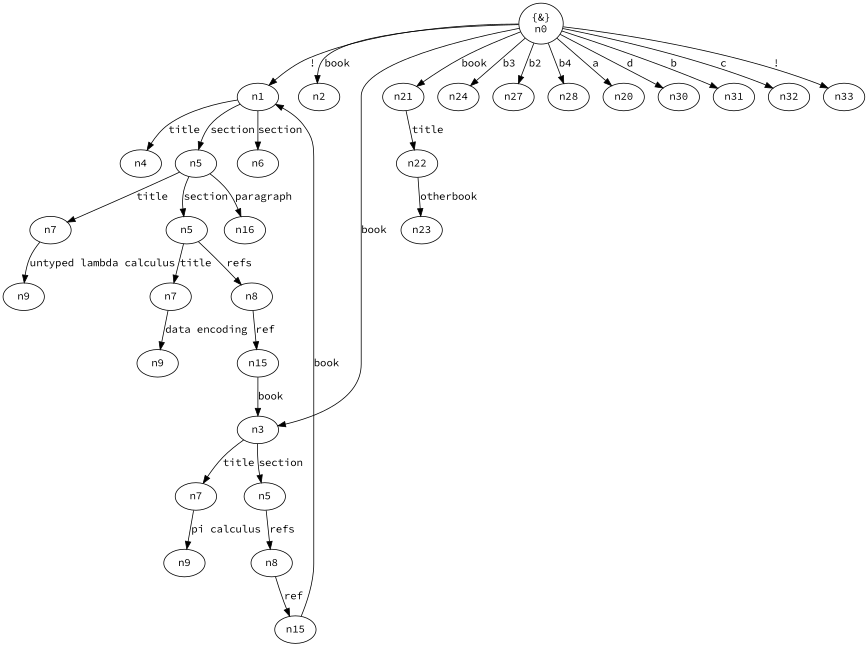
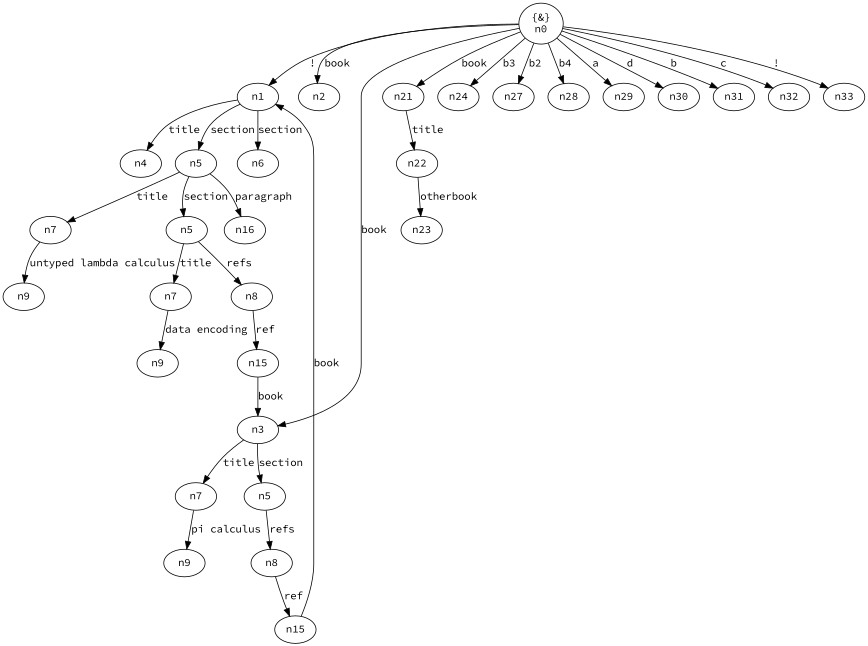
node "n20": label "n20" -> "n29"
